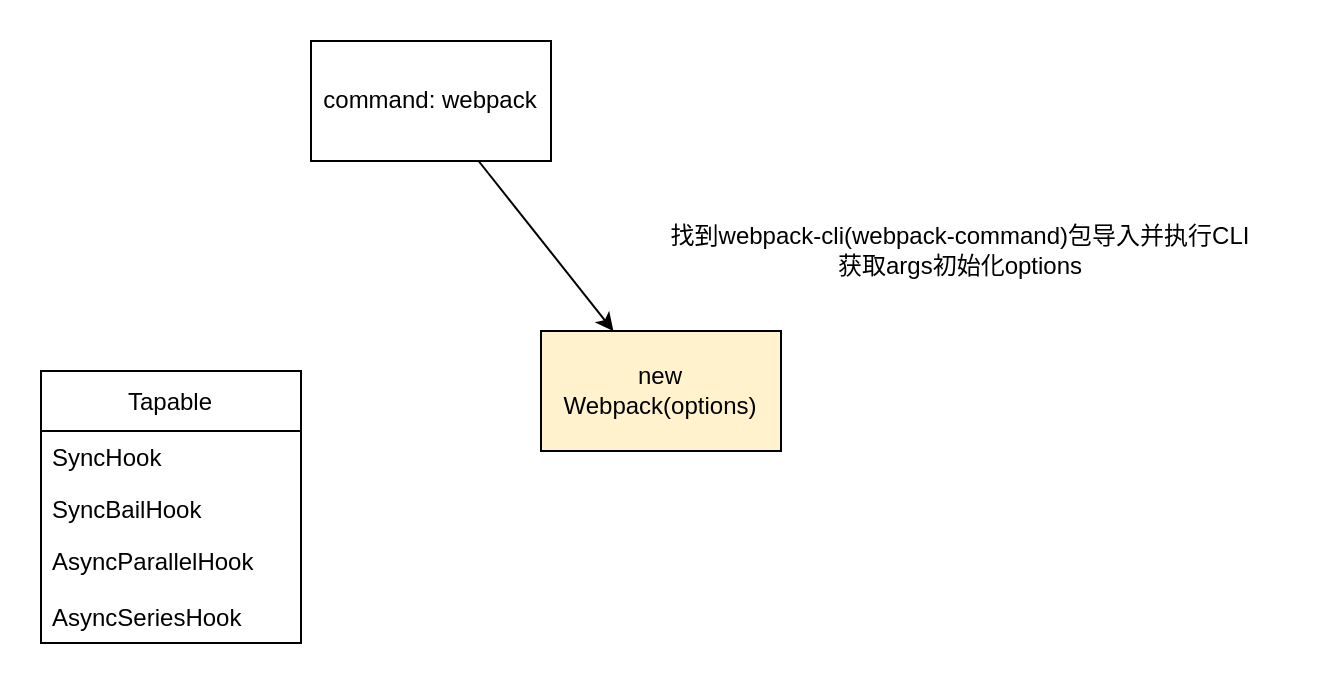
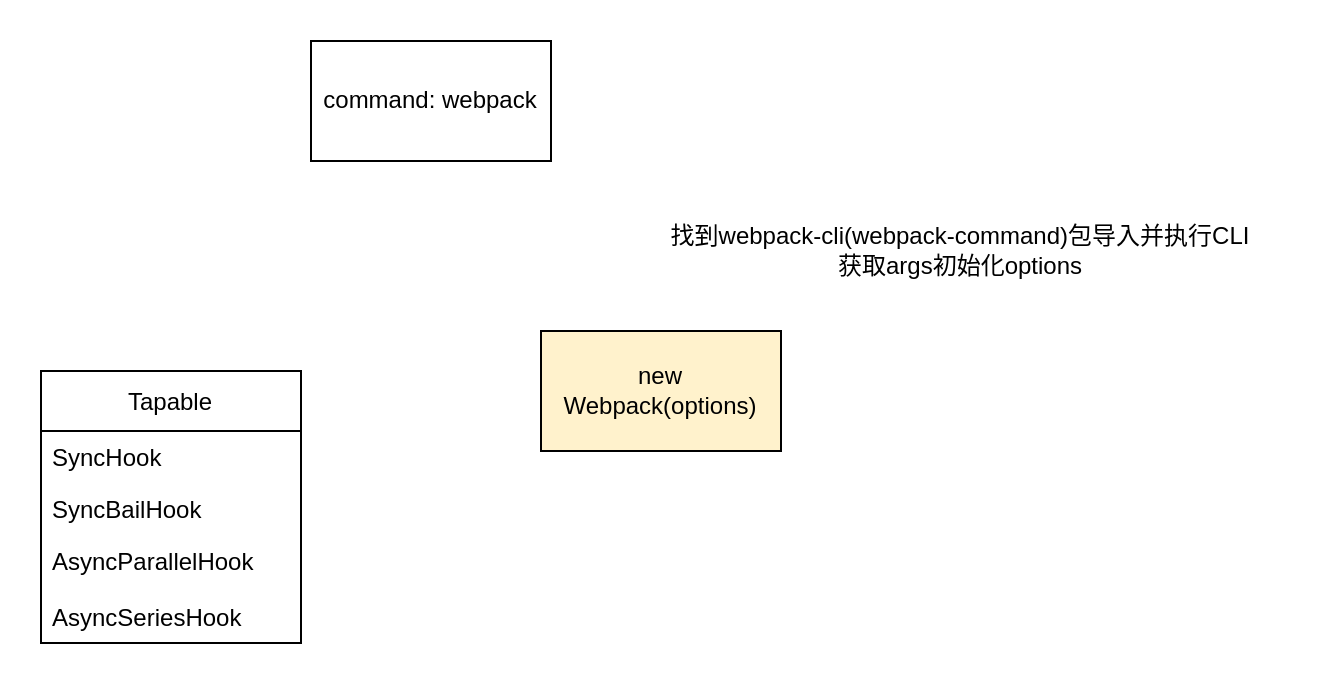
edge "command: webpack" -> "new Webpack(options)": removed
